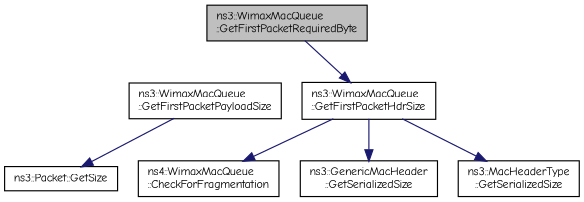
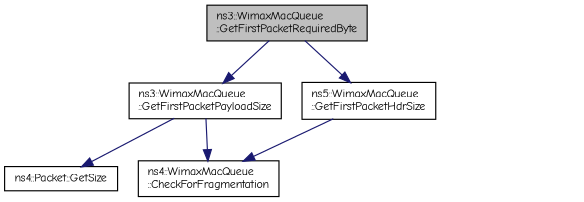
edge "ns3::WimaxMacQueue ::GetFirstPacketRequiredByte" -> "ns3::WimaxMacQueue ::GetFirstPacketPayloadSize": added
node "ns3::WimaxMacQueue ::GetFirstPacketHdrSize": label "ns3::WimaxMacQueue ::GetFirstPacketHdrSize" -> "ns5::WimaxMacQueue ::GetFirstPacketHdrSize"
edge "ns3::WimaxMacQueue ::GetFirstPacketPayloadSize" -> "ns4::WimaxMacQueue ::CheckForFragmentation": added
node "ns3::Packet::GetSize": label "ns3::Packet::GetSize" -> "ns4::Packet::GetSize"
node "ns3::GenericMacHeader ::GetSerializedSize": removed
node "ns3::MacHeaderType ::GetSerializedSize": removed
